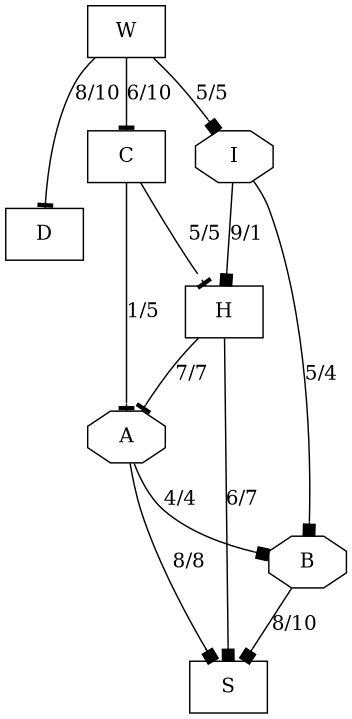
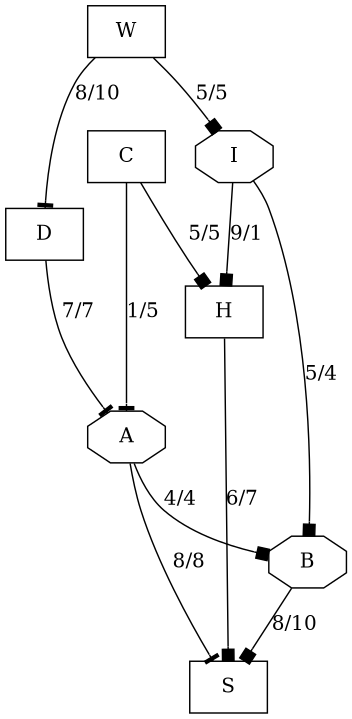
edge "W" -> "C": removed, label "6/10"
edge "C" -> "H": arrowhead tee -> box
edge "H" -> "A": now "D" -> "A"
edge "A" -> "S": arrowhead box -> tee
